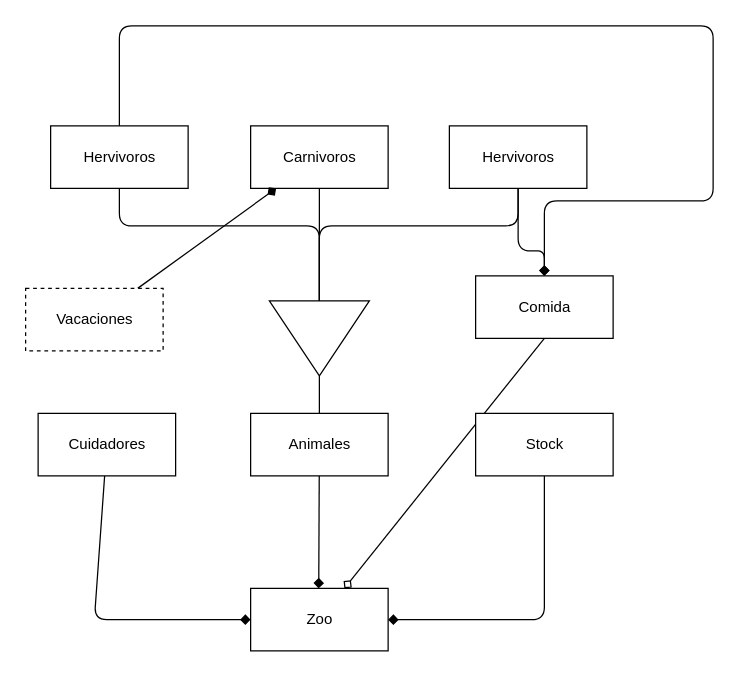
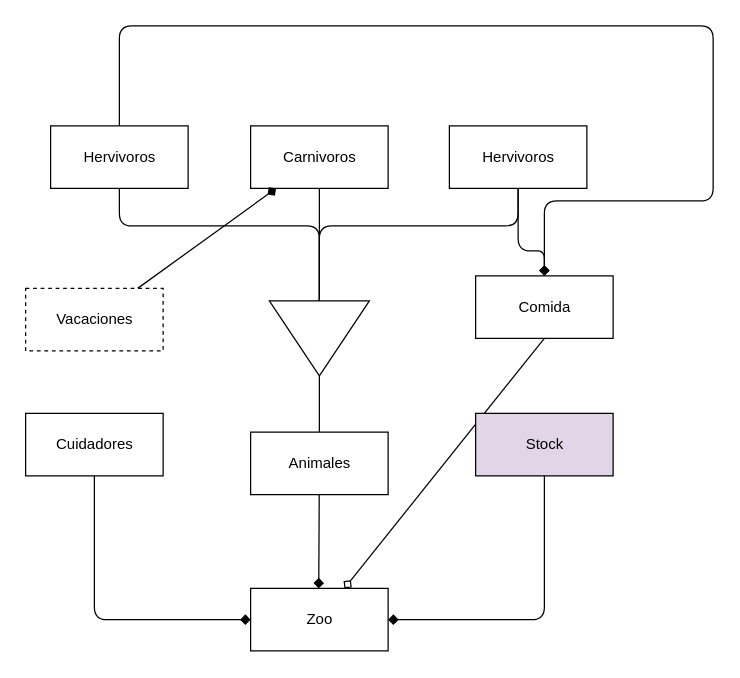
node "Cuidadores": moved (107, 444) -> (94, 444)
node "Animales": moved (319, 444) -> (319, 463)
node "Stock": fillcolor #ffffff -> #e1d5e7
